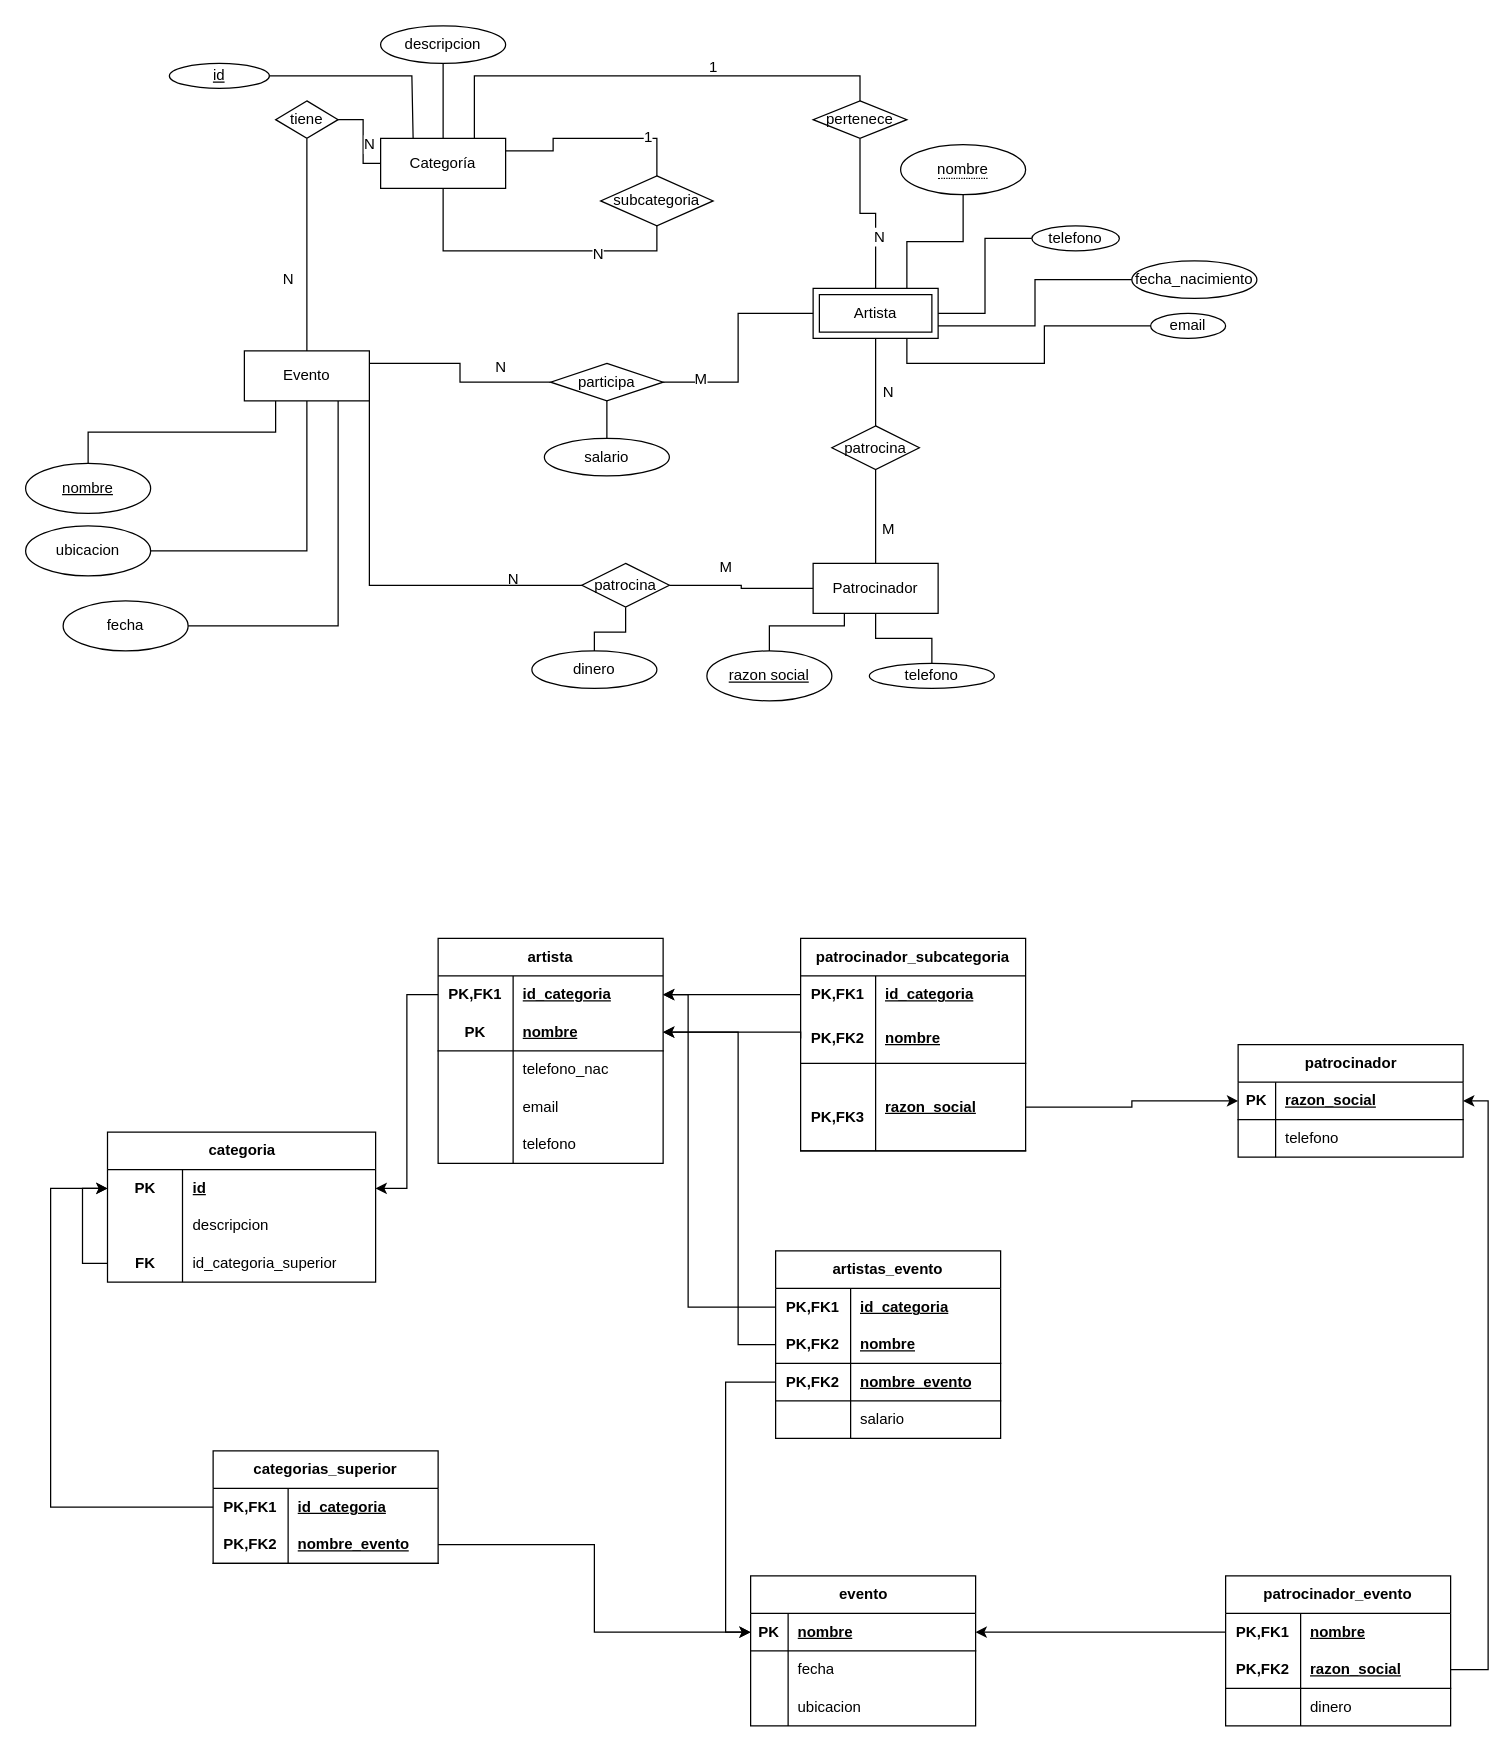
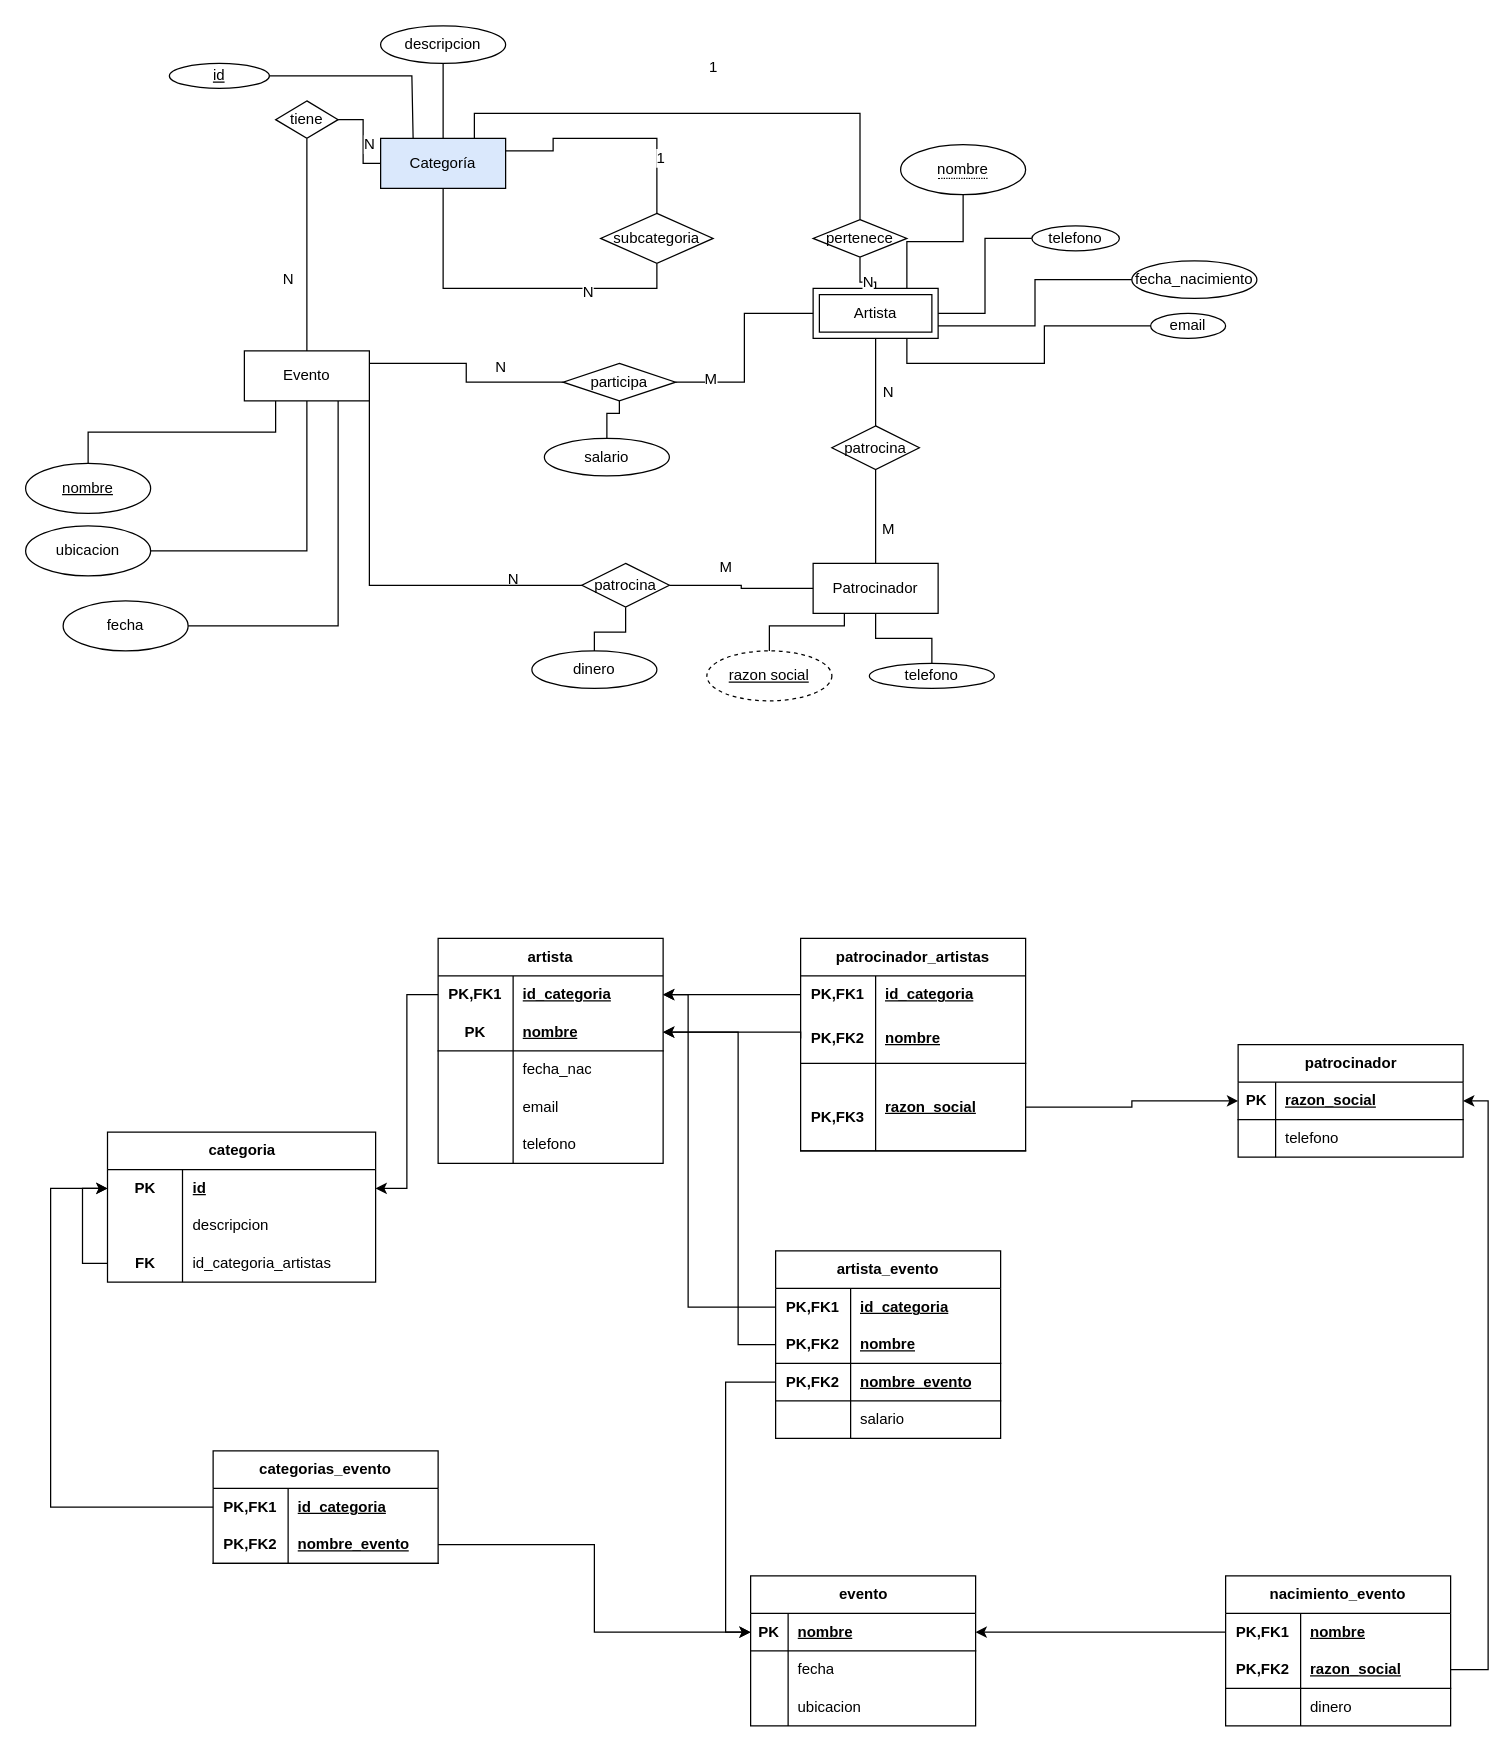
node "pertenece": moved (860, 119) -> (860, 238)
node "Categoría": fillcolor #ffffff -> #dae8fc
node "subcategoria": moved (657, 201) -> (657, 238)
node "participa": moved (607, 382) -> (619, 382)
node "razon social": style solid -> dashed
node "patrocinador_subcategoria": label "patrocinador_subcategoria" -> "patrocinador_artistas"
node "telefono_nac": label "telefono_nac" -> "fecha_nac"
node "id_categoria_superior": label "id_categoria_superior" -> "id_categoria_artistas"
node "artistas_evento": label "artistas_evento" -> "artista_evento"
node "categorias_superior": label "categorias_superior" -> "categorias_evento"
node "patrocinador_evento": label "patrocinador_evento" -> "nacimiento_evento"
